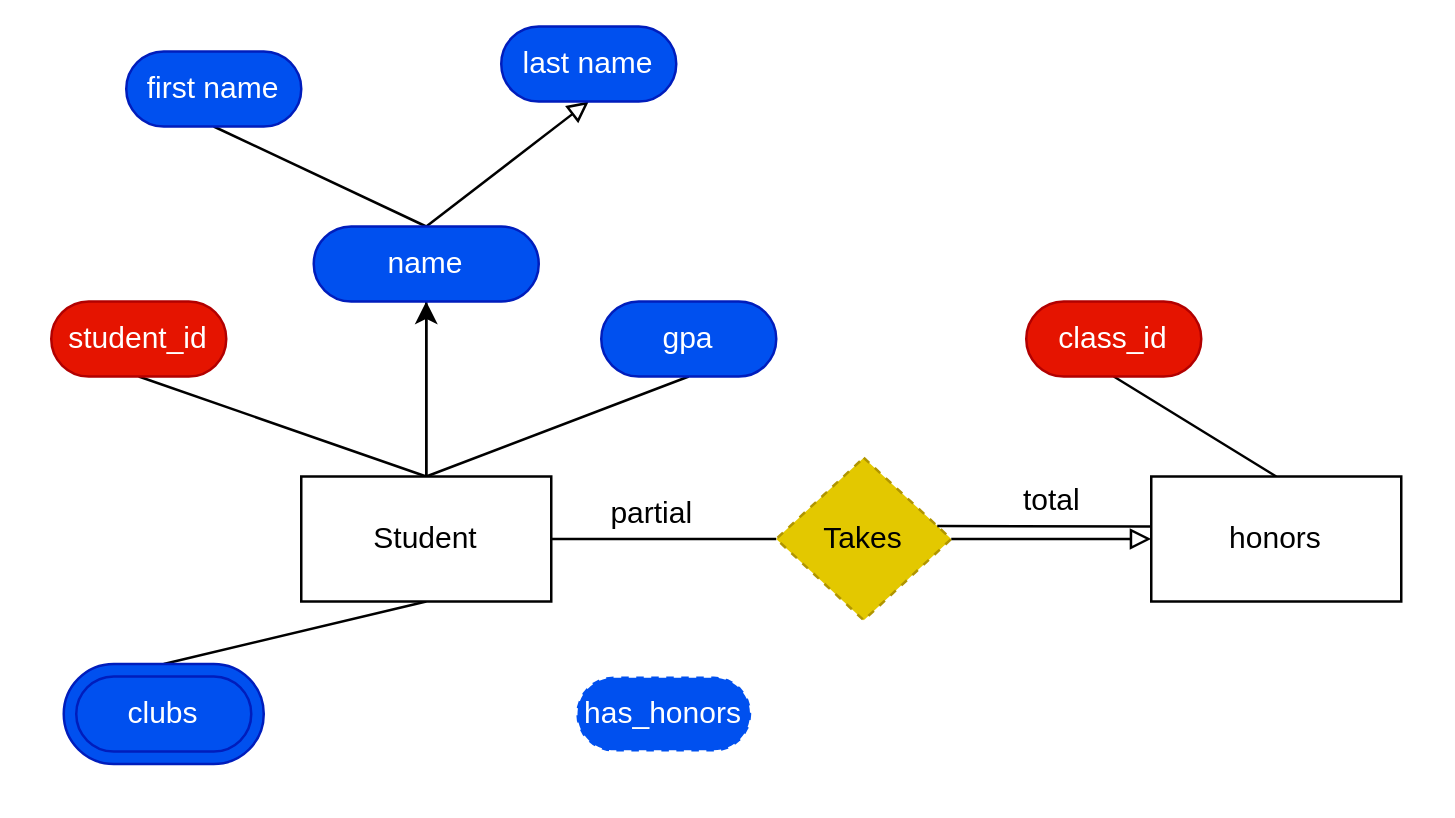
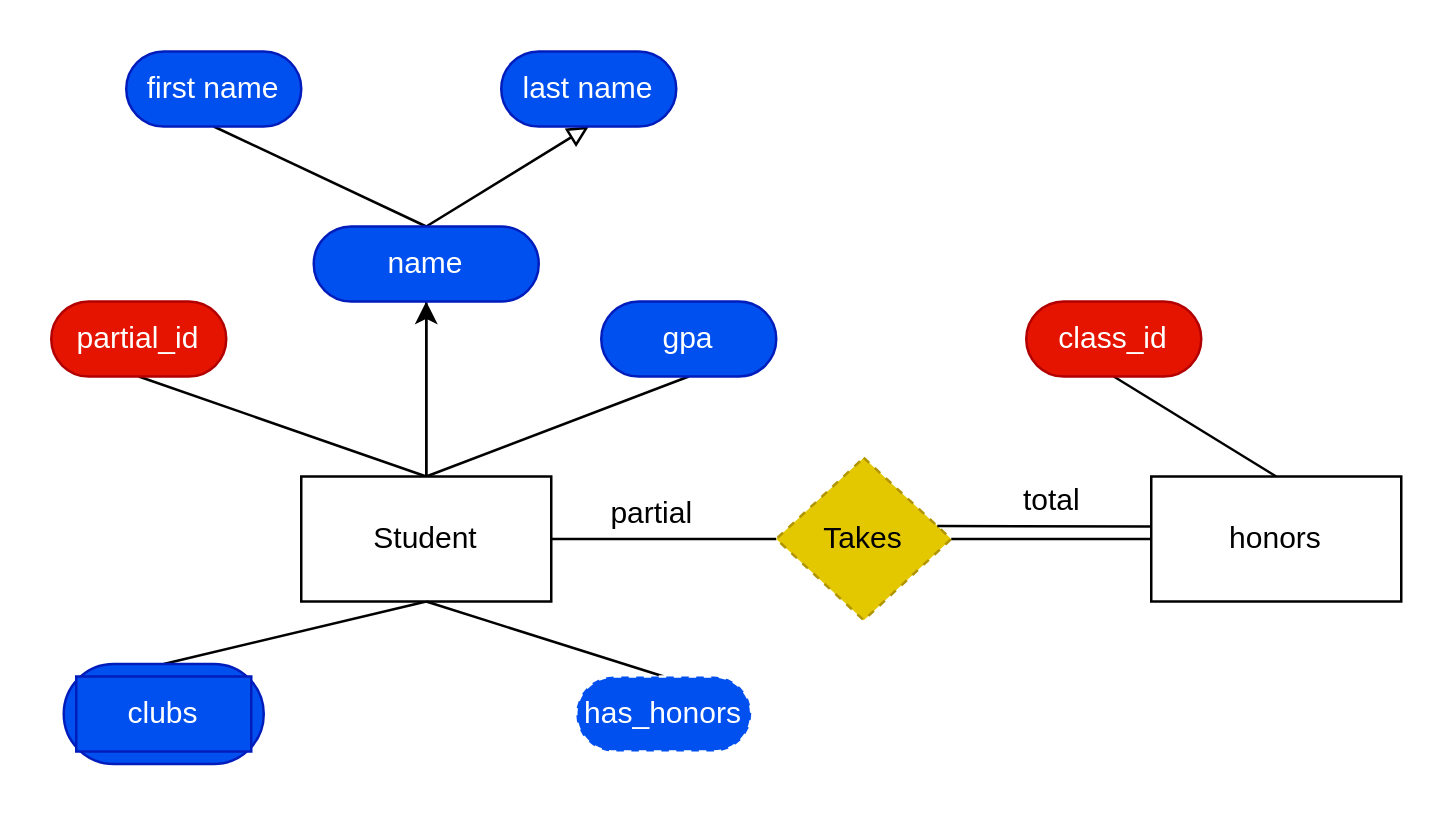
node "last name": moved (589, 64) -> (589, 89)
node "student_id": label "student_id" -> "partial_id"
edge "Takes" -> "honors": arrowhead block -> none
edge "Student" -- "has_honors": added
node "clubs": shape rounded rectangle -> rectangle
